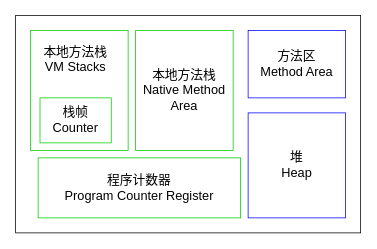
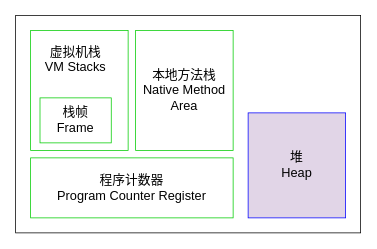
node "方法区 Method Area": removed
node "本地方法栈 VM Stacks": label "本地方法栈 VM Stacks" -> "虚拟机栈 VM Stacks"
node "栈帧 Counter": label "栈帧 Counter" -> "栈帧 Frame"
node "堆 Heap": fillcolor #ffffff -> #e1d5e7
node "程序计数器 Program Counter Register": moved (139, 188) -> (132, 188)
